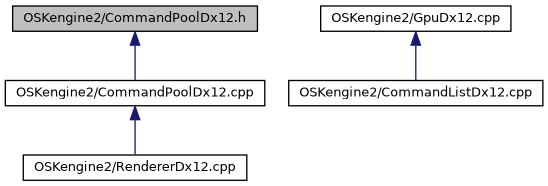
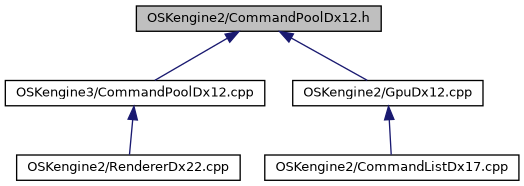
edge "OSKengine2/GpuDx12.cpp" -> "OSKengine2/CommandPoolDx12.h": added
node "OSKengine2/CommandPoolDx12.cpp": label "OSKengine2/CommandPoolDx12.cpp" -> "OSKengine3/CommandPoolDx12.cpp"
node "OSKengine2/CommandListDx12.cpp": label "OSKengine2/CommandListDx12.cpp" -> "OSKengine2/CommandListDx17.cpp"
node "OSKengine2/RendererDx12.cpp": label "OSKengine2/RendererDx12.cpp" -> "OSKengine2/RendererDx22.cpp"
